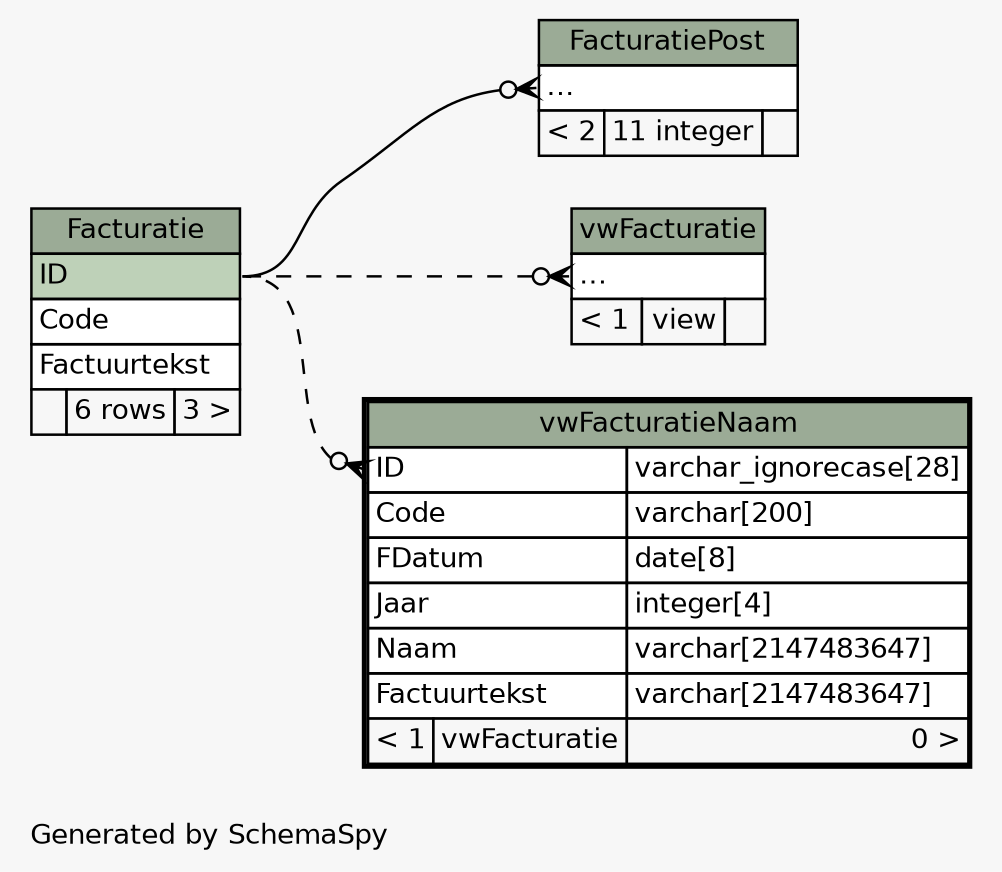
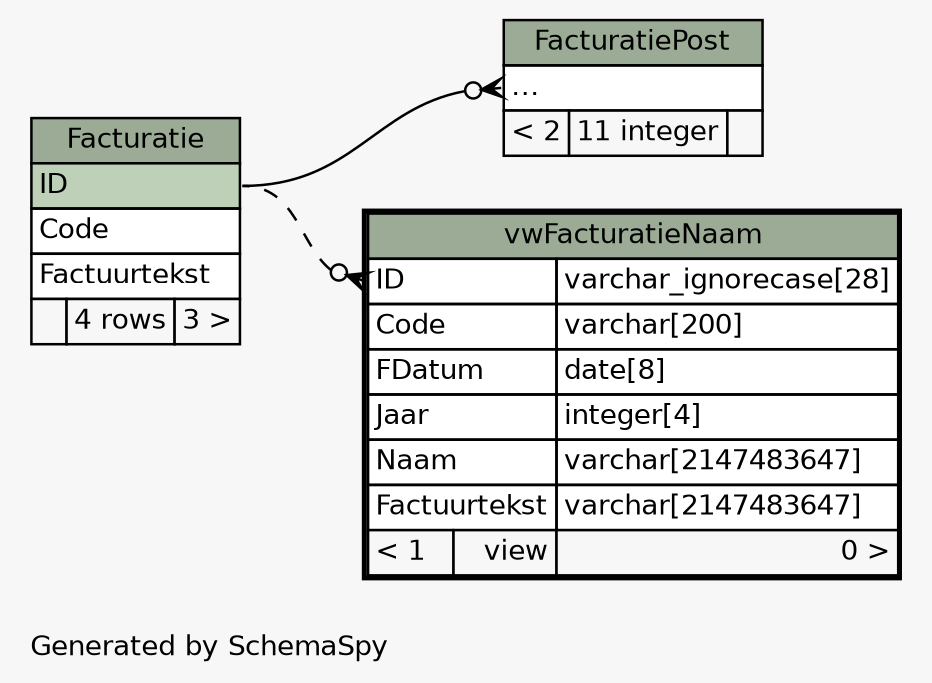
node "vwFacturatie": removed
node "Facturatie": text "6 rows" -> "4 rows"
node "vwFacturatieNaam": text "vwFacturatie" -> "view"
